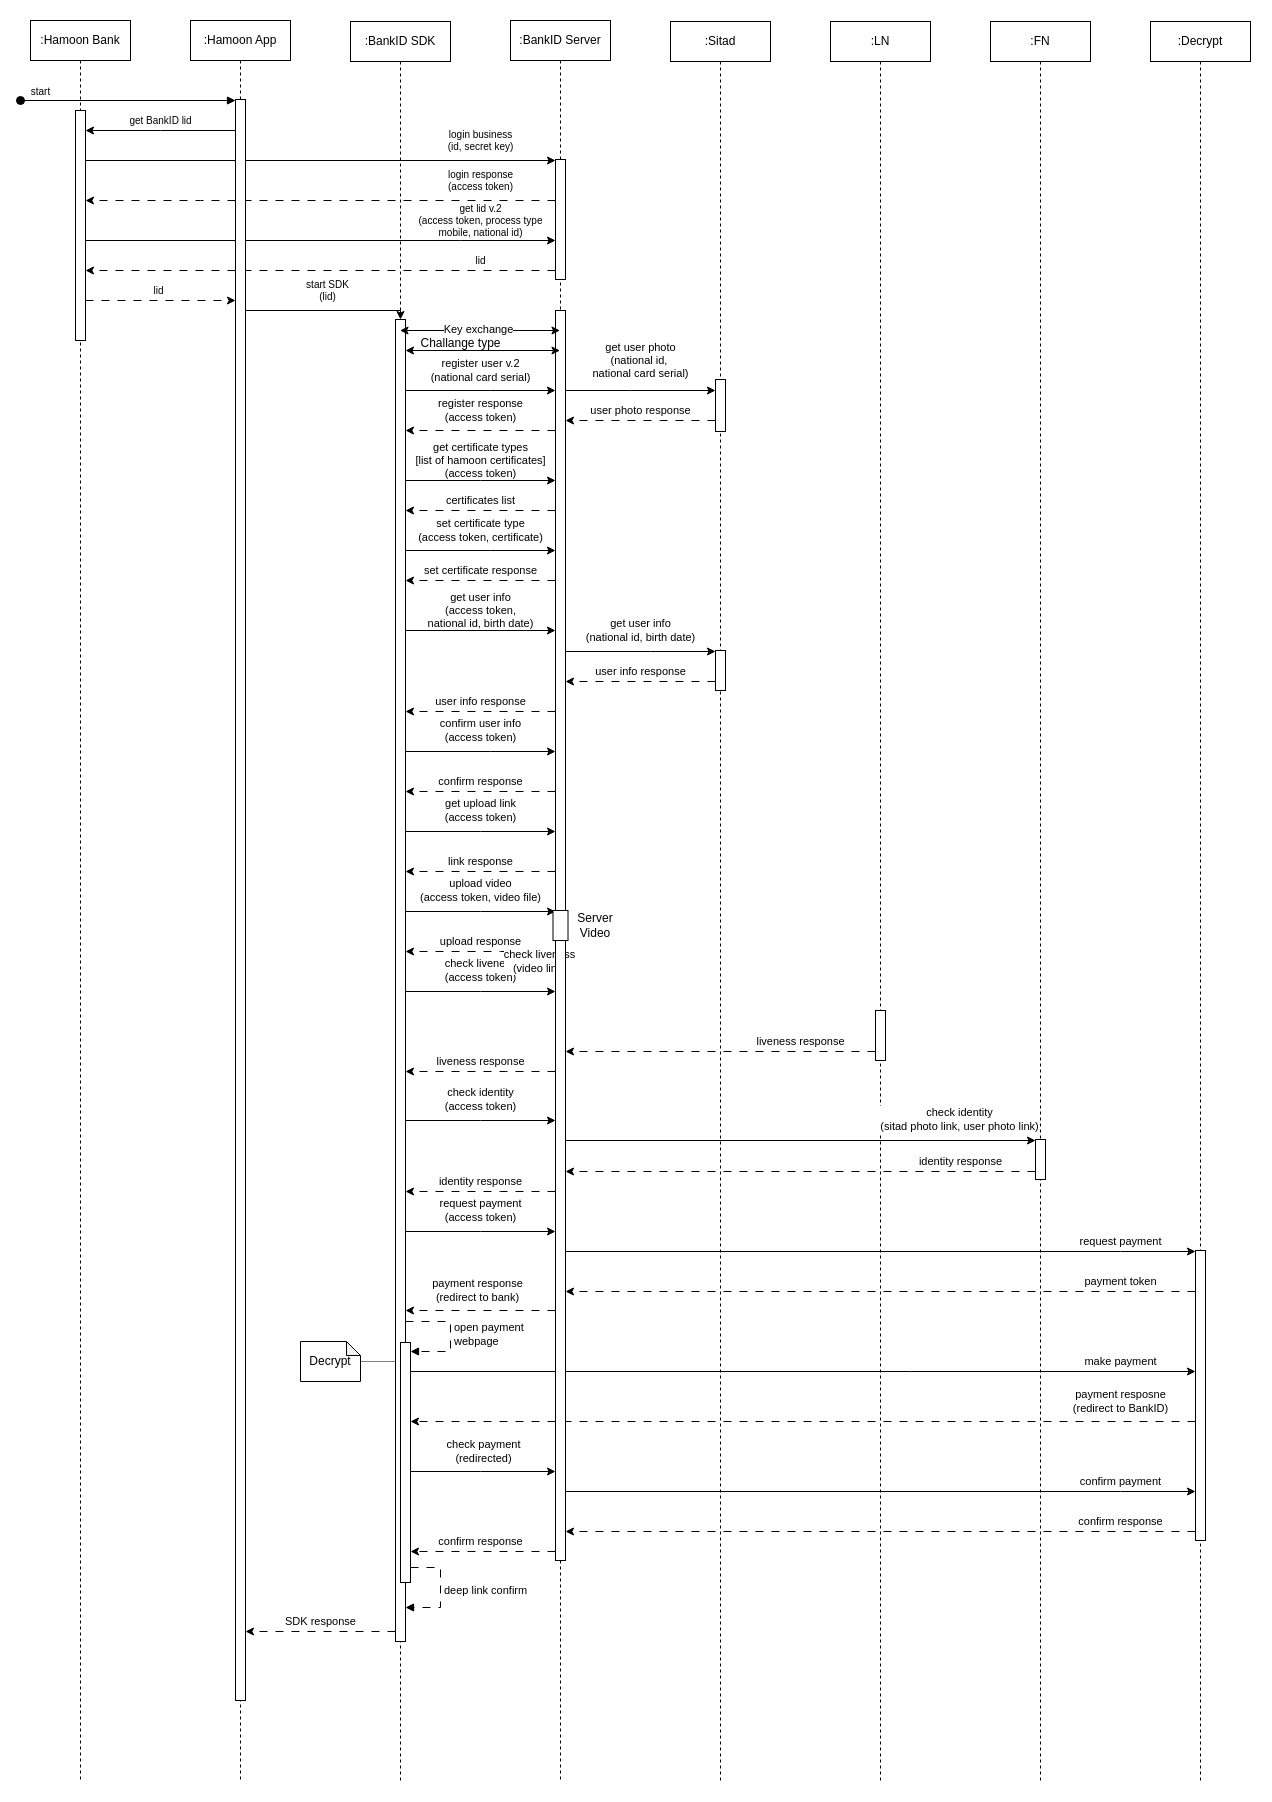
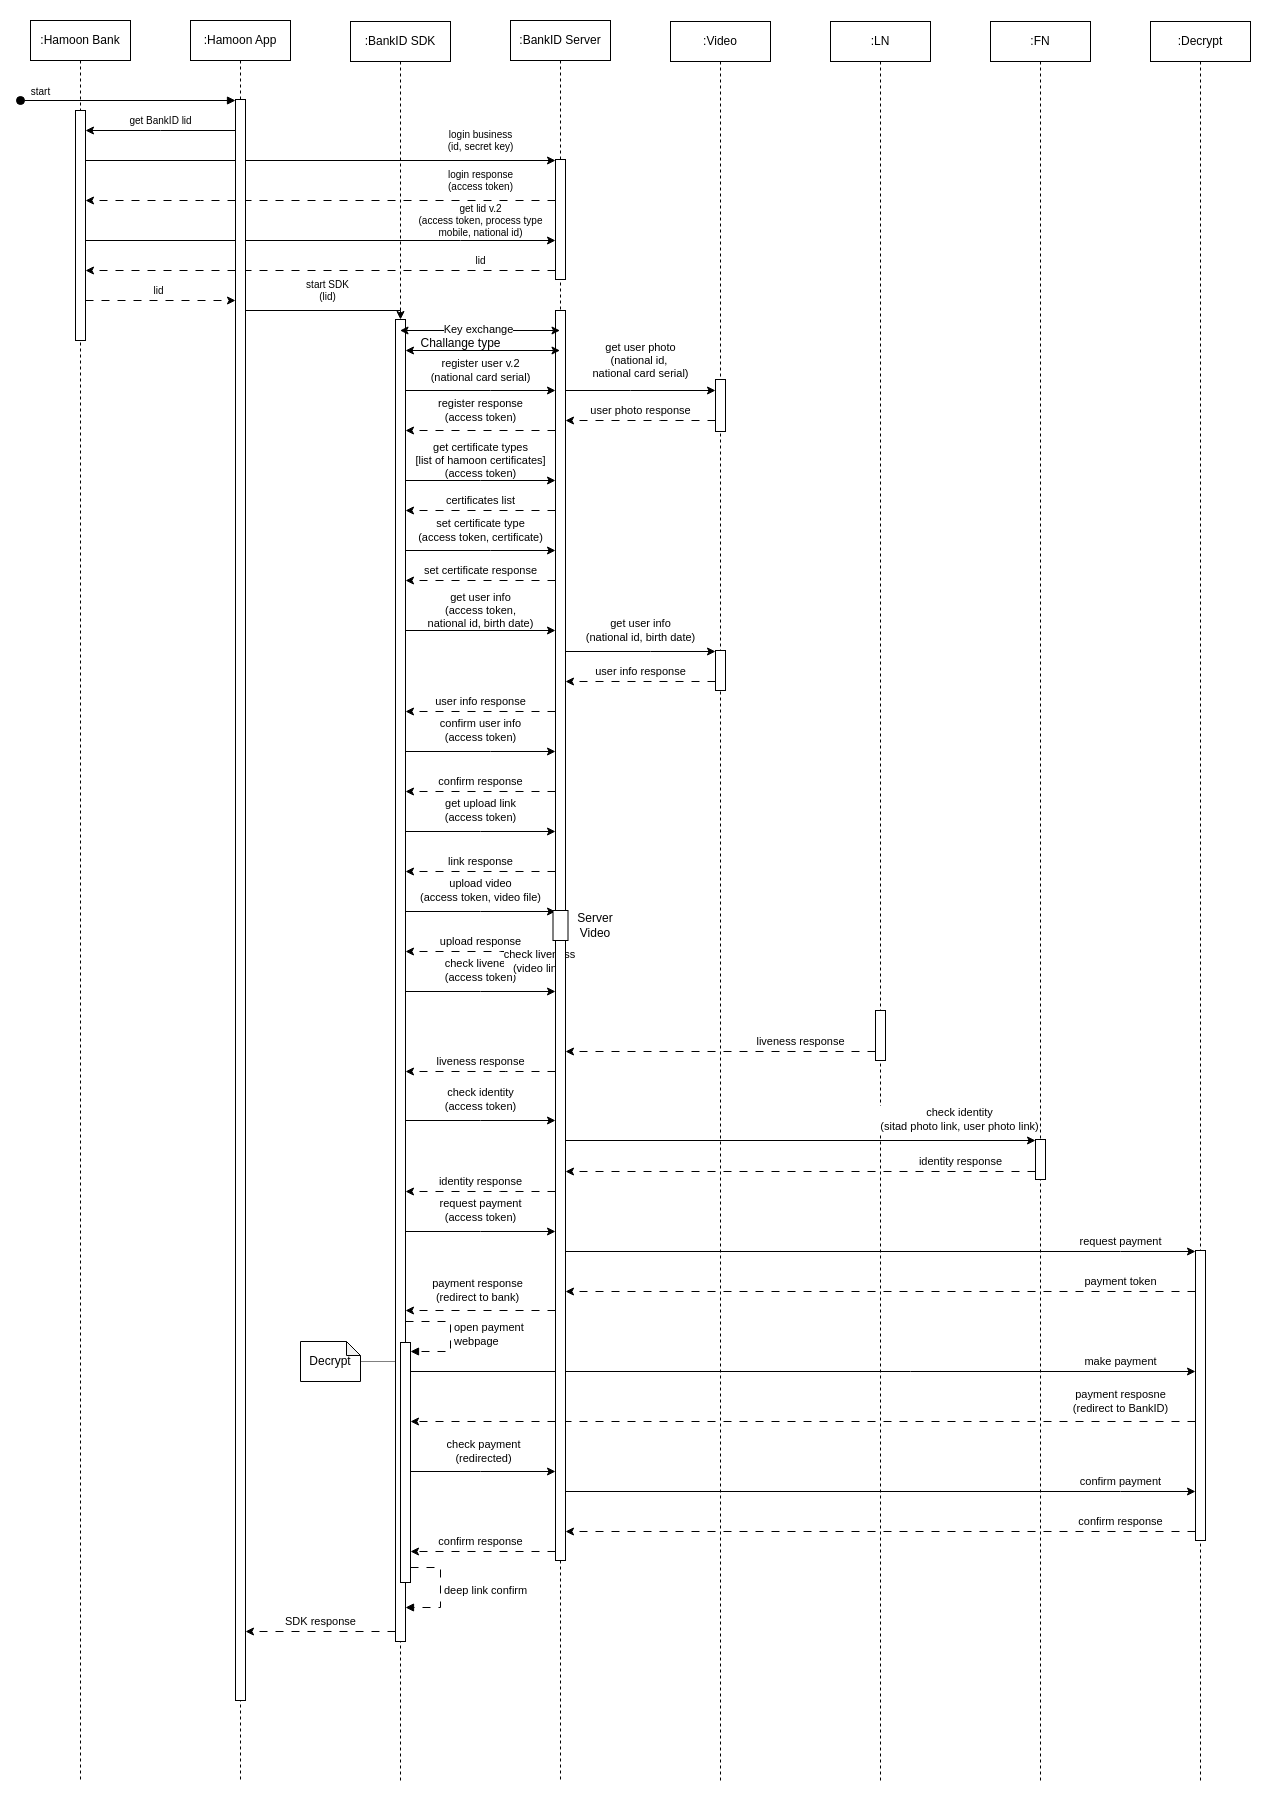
node ":Sitad": label ":Sitad" -> ":Video"
